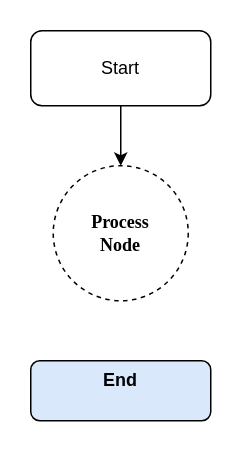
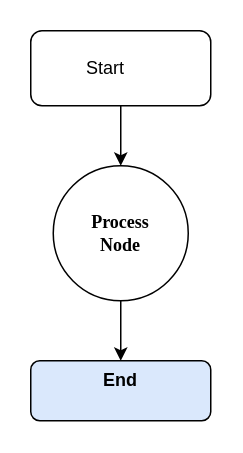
node "Start": moved (121, 68) -> (106, 68)
node "Process Node": style dashed -> solid
edge "Process Node" -> "End": added
